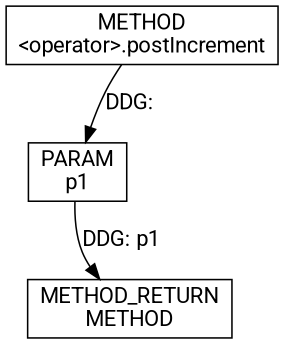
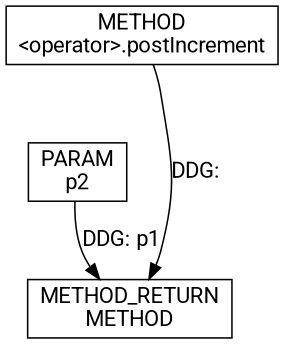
edge "METHOD" -> "PARAM": now "METHOD" -> "METHOD_RETURN"
node "PARAM": text "p1" -> "p2"
